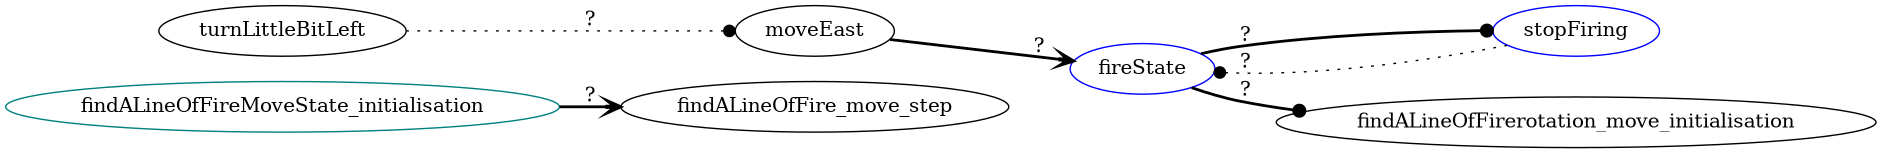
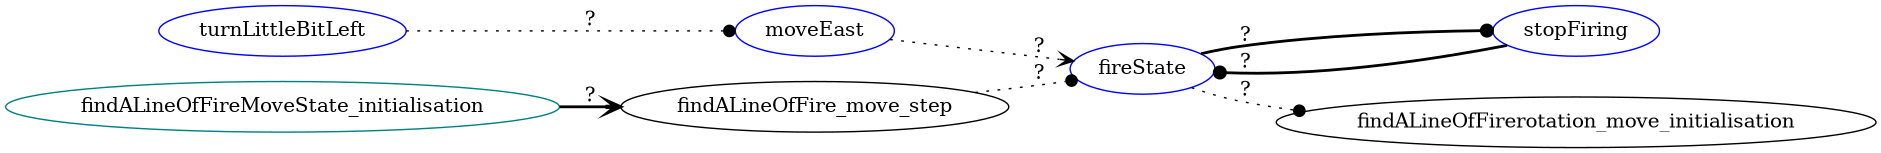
node "turnLittleBitLeft": color black -> blue
node "moveEast": color black -> blue
edge "moveEast" -> "fireState": style bold -> dotted
edge "stopFiring" -> "fireState": style dotted -> bold
edge "findALineOfFire_move_step" -> "fireState": added, label "?"
edge "fireState" -> "findALineOfFirerotation_move_initialisation": style bold -> dotted
